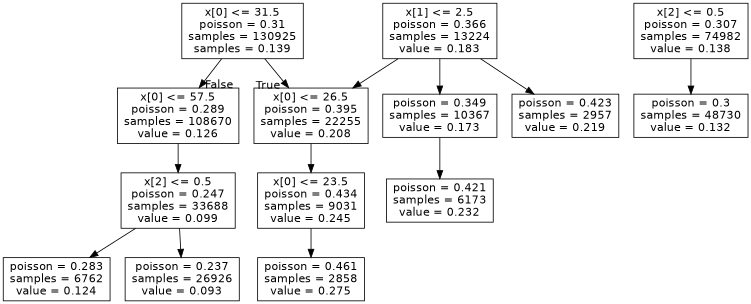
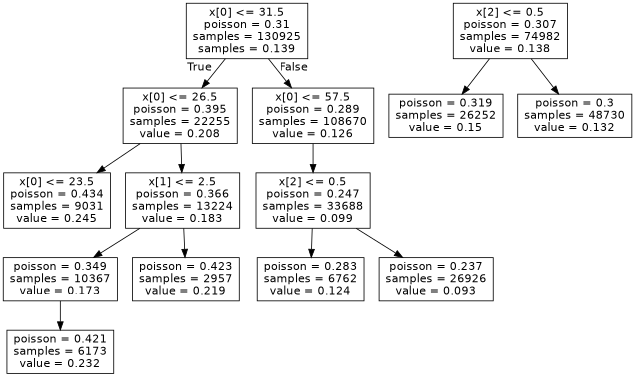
edge "x[1] <= 2.5 poisson = 0.366 samples = 13224 value = 0.183" -> "x[0] <= 26.5 poisson = 0.395 samples = 22255 value = 0.208": reversed
node "poisson = 0.319 samples = 26252 value = 0.15": added
node "poisson = 0.461 samples = 2858 value = 0.275": removed
